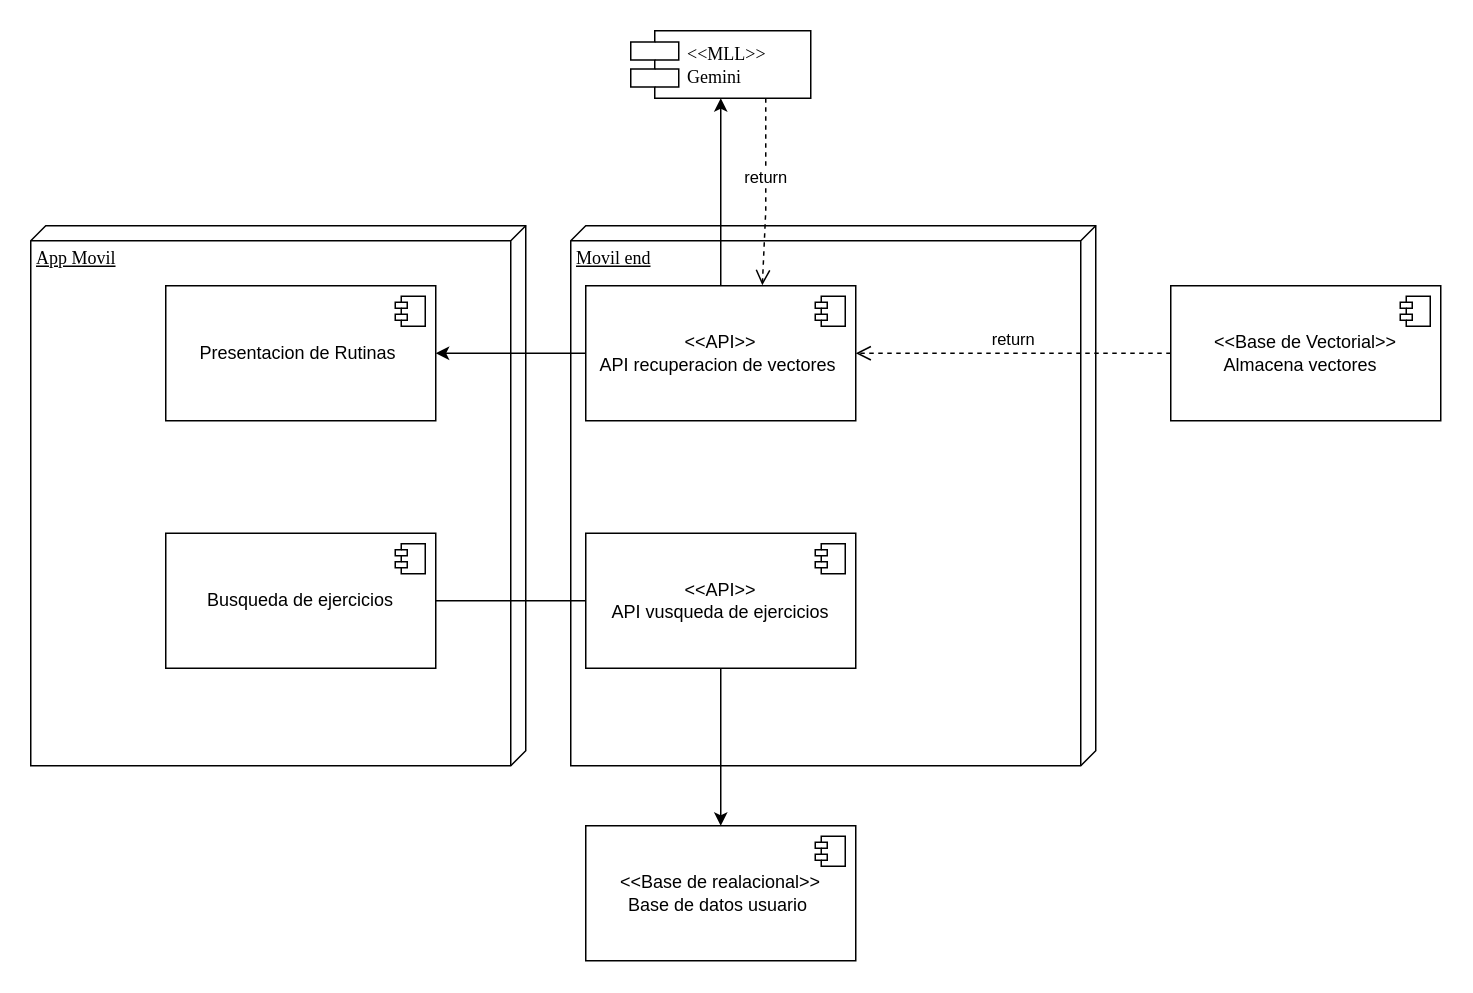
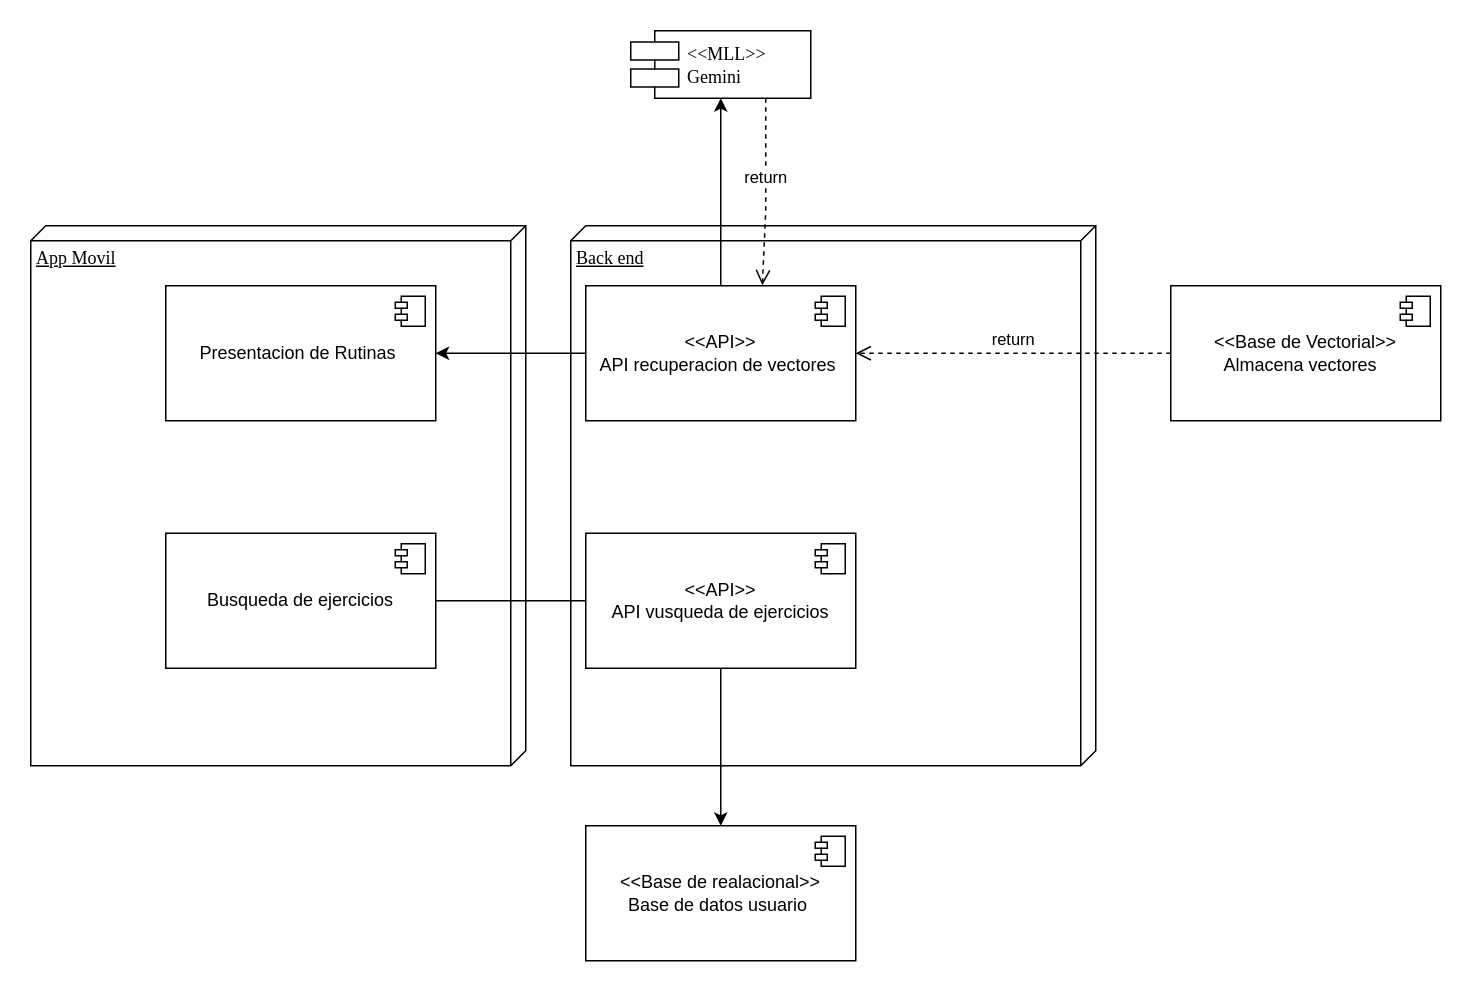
node "Movil end": label "Movil end" -> "Back end"
